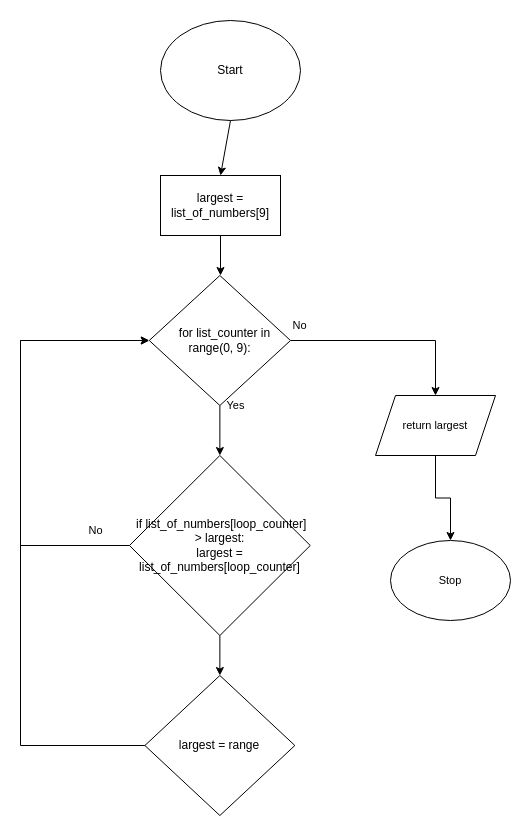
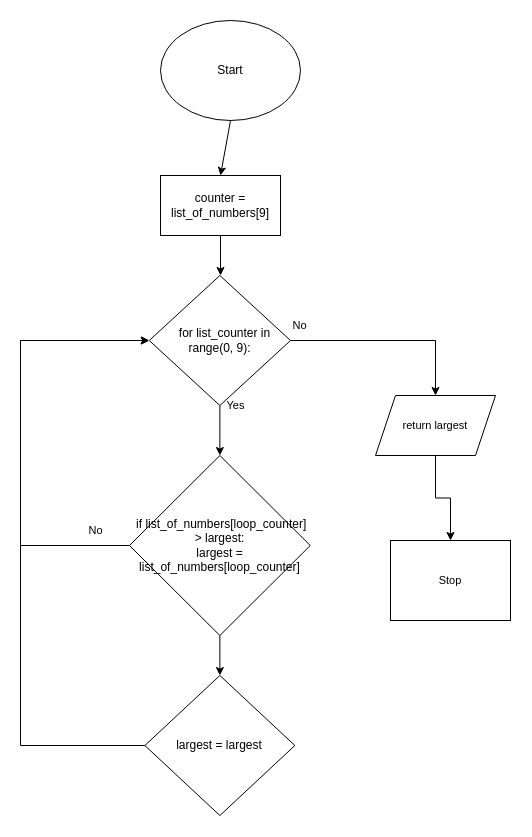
node "largest = list_of_numbers[9]": label "largest = list_of_numbers[9]" -> "counter = list_of_numbers[9]"
node "Stop": shape ellipse -> rectangle
node "largest = range": label "largest = range" -> "largest = largest"
